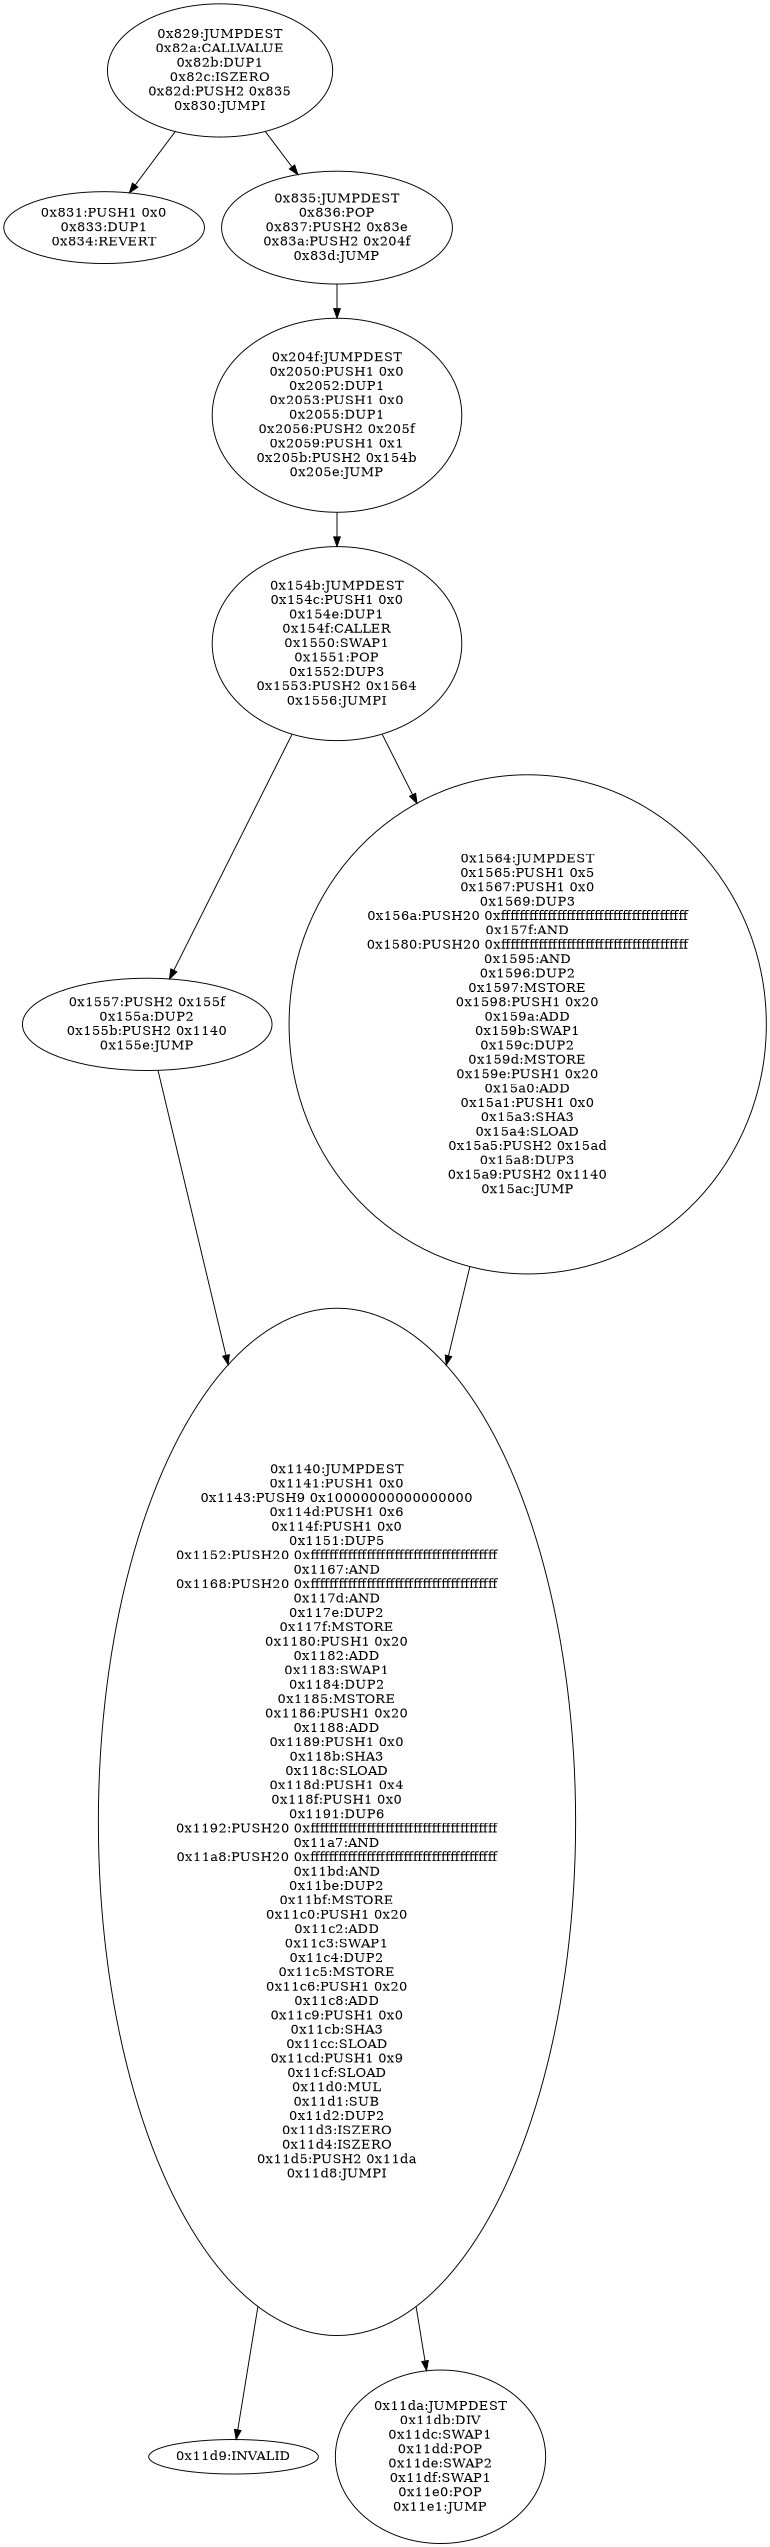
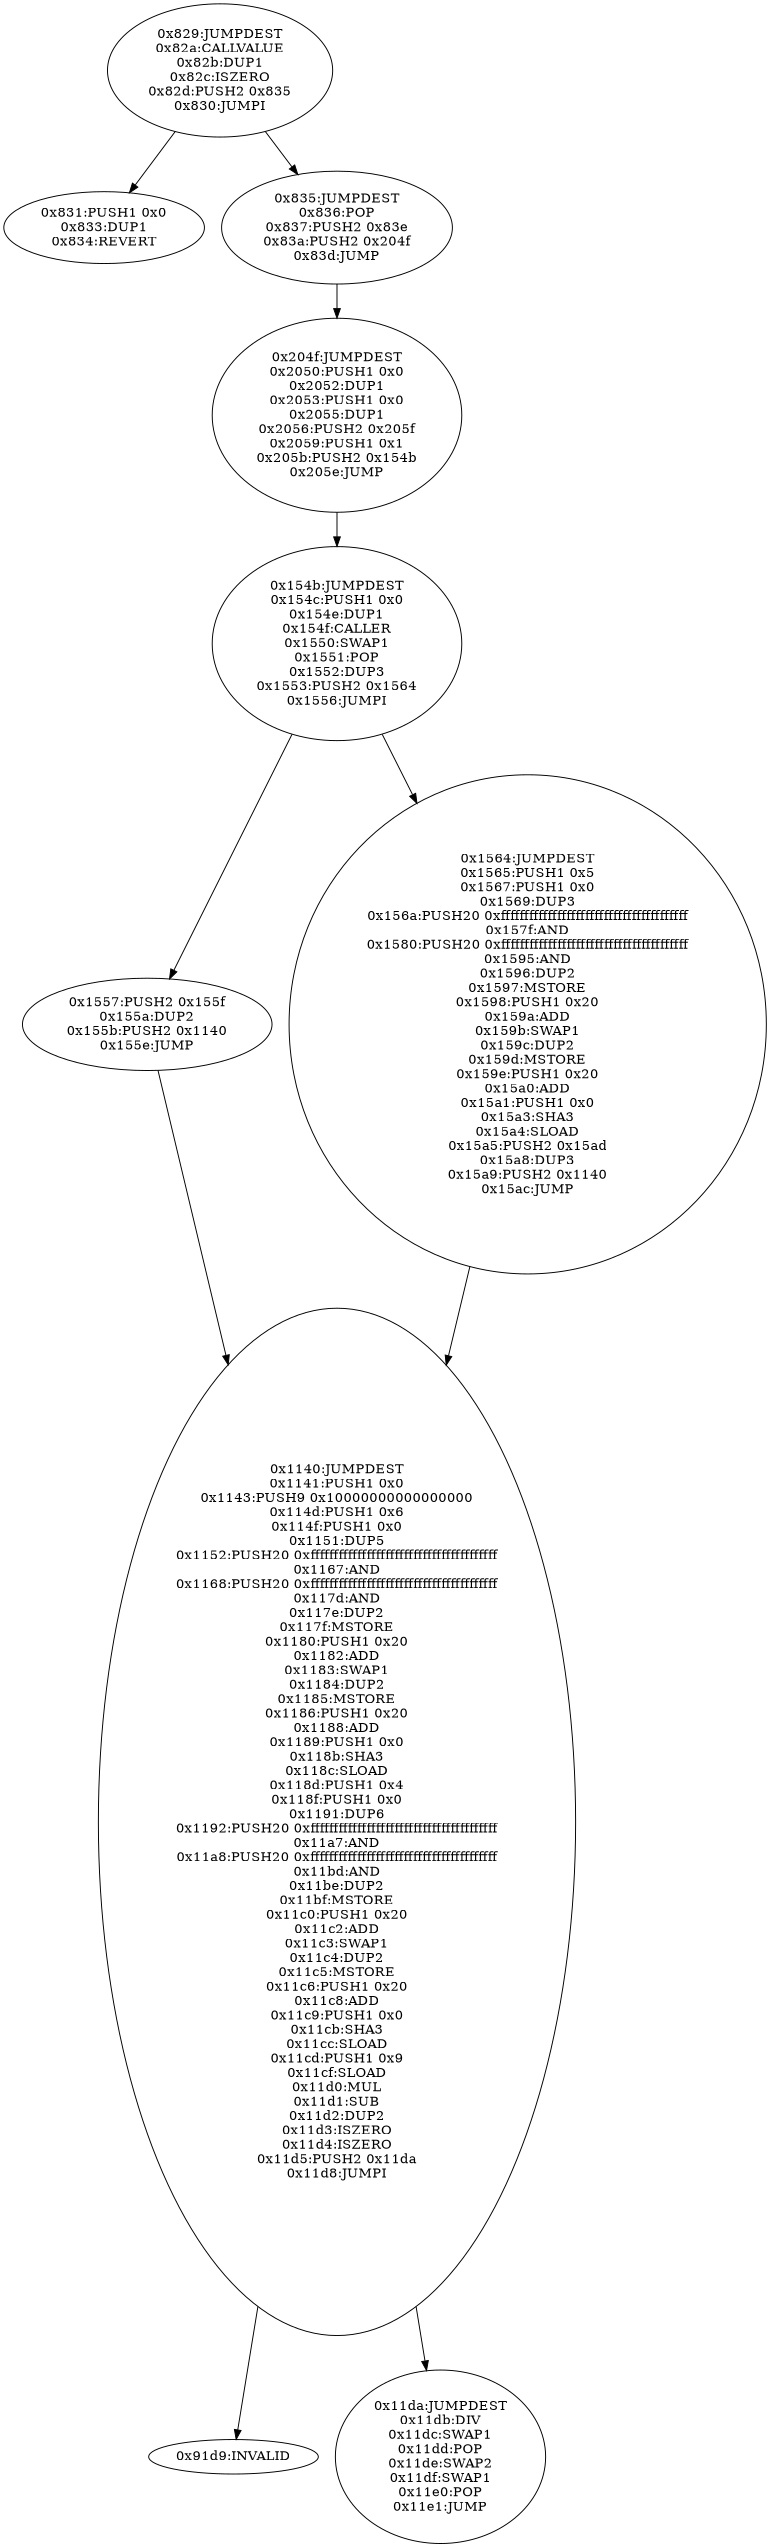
node "0x11d9:INVALID": label "0x11d9:INVALID" -> "0x91d9:INVALID"
